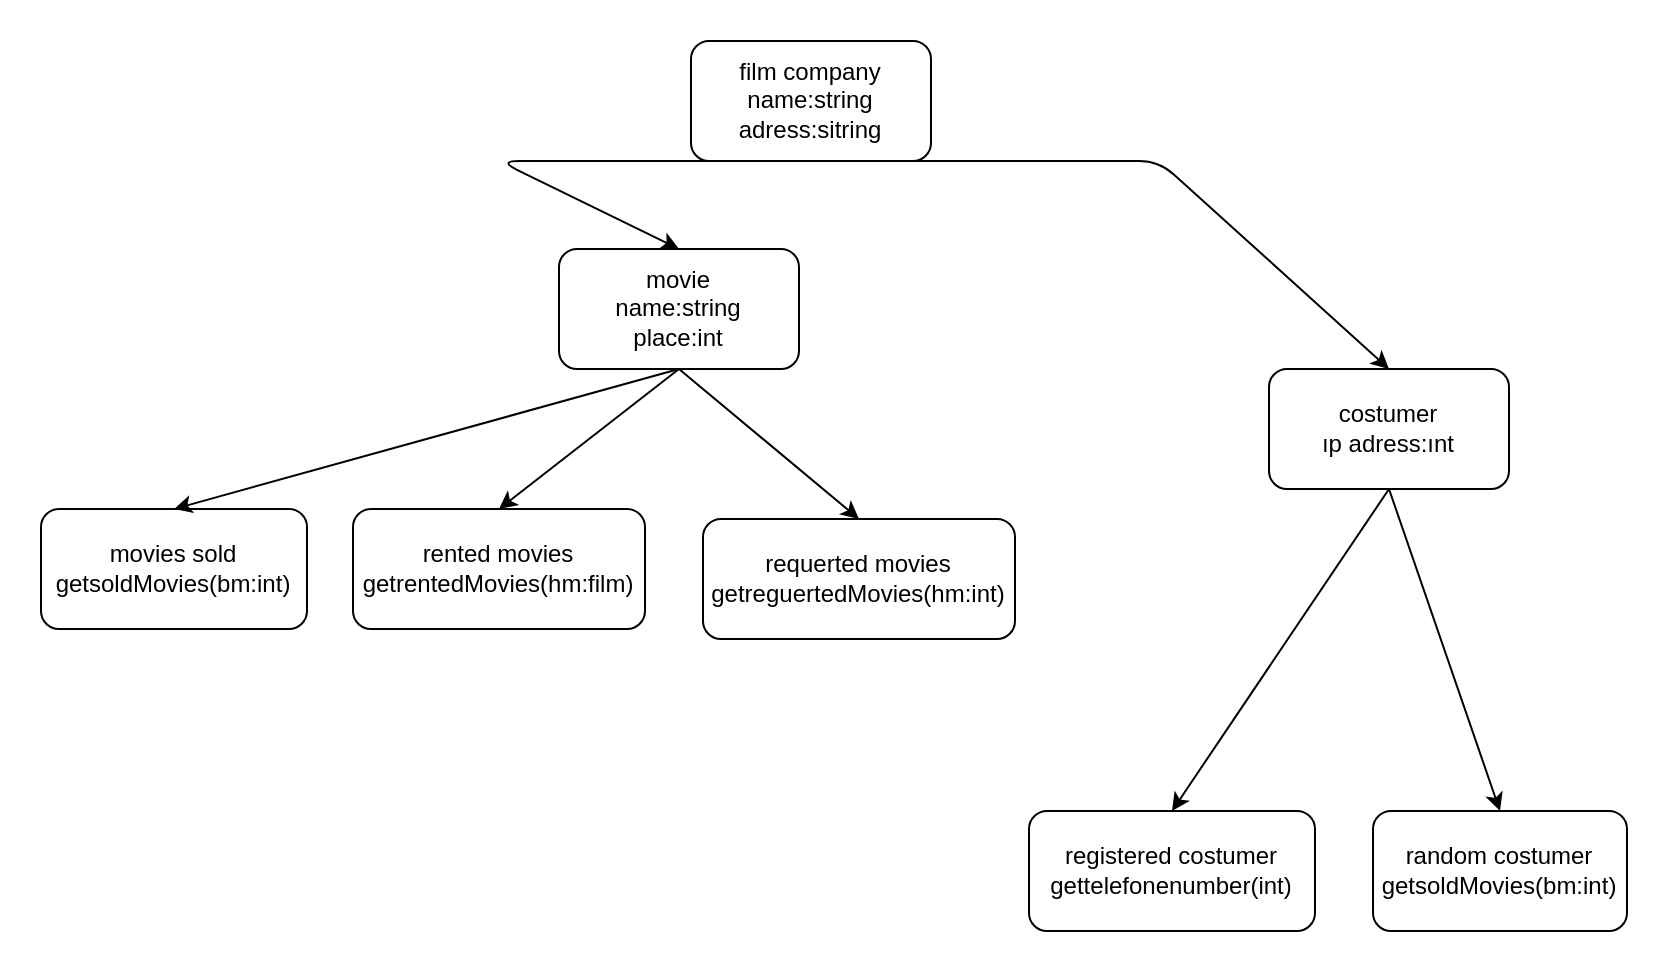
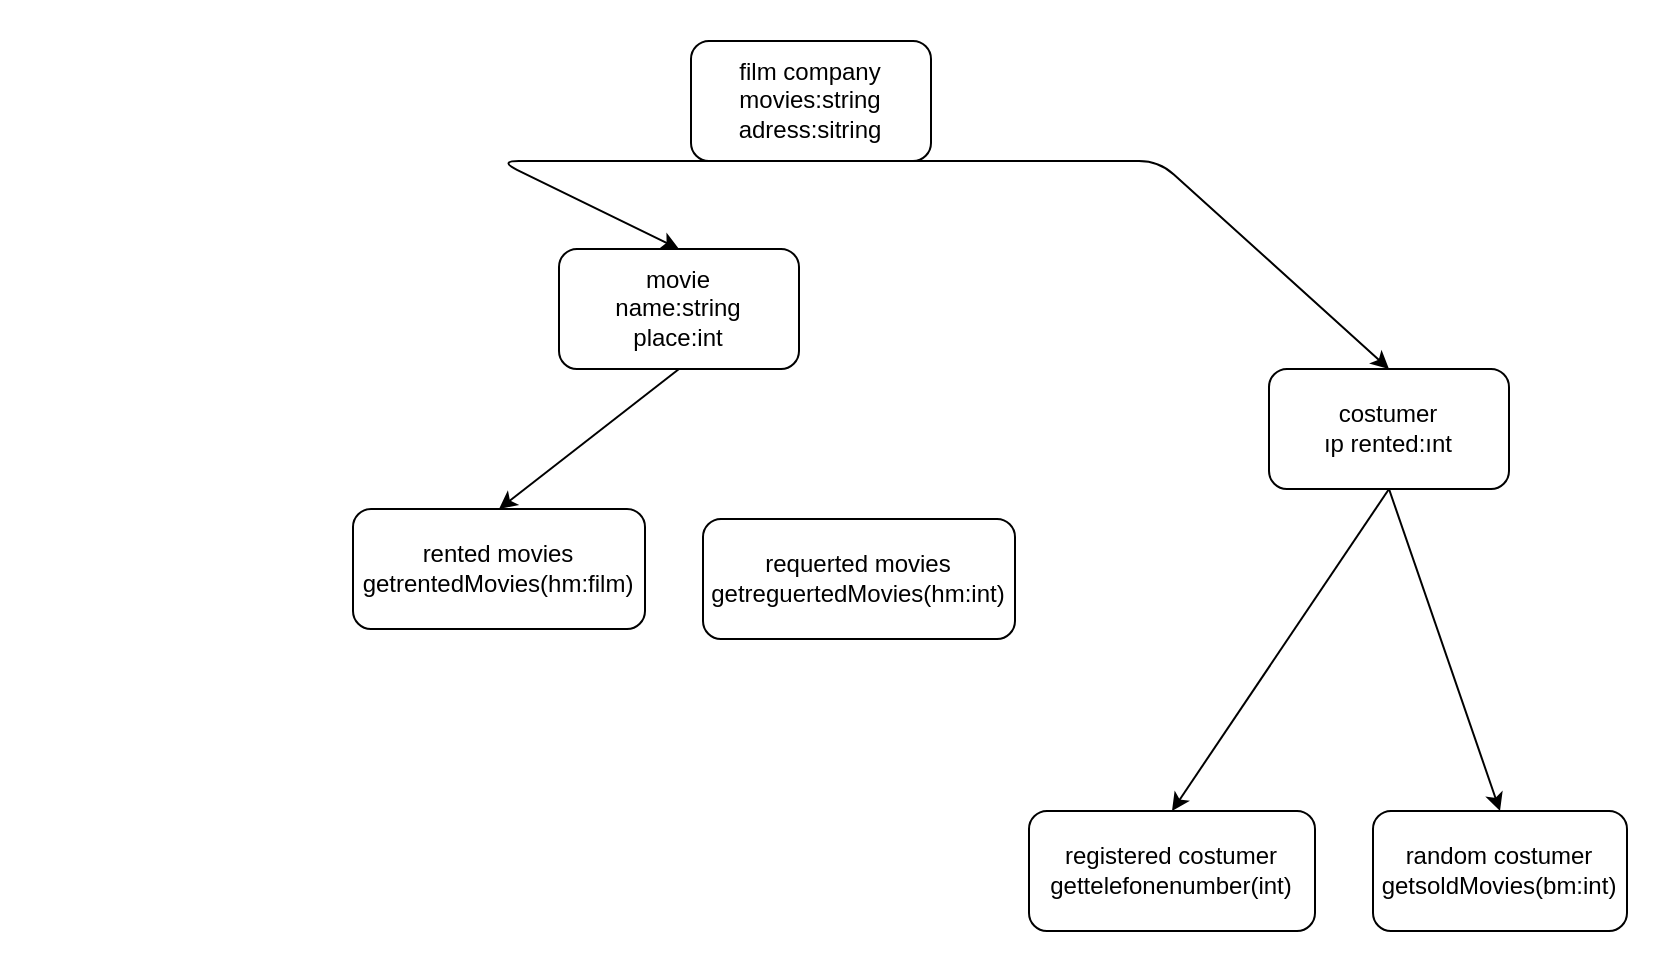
node "film company name:string adress:sitring": label "film company name:string adress:sitring" -> "film company movies:string adress:sitring"
node "costumer ıp adress:ınt": label "costumer ıp adress:ınt" -> "costumer ıp rented:ınt"
edge "movie name:string place:int" -> "movies sold getsoldMovies(bm:int)": removed
edge "movie name:string place:int" -> "requerted movies getreguertedMovies(hm:int)": removed
node "movies sold getsoldMovies(bm:int)": removed
